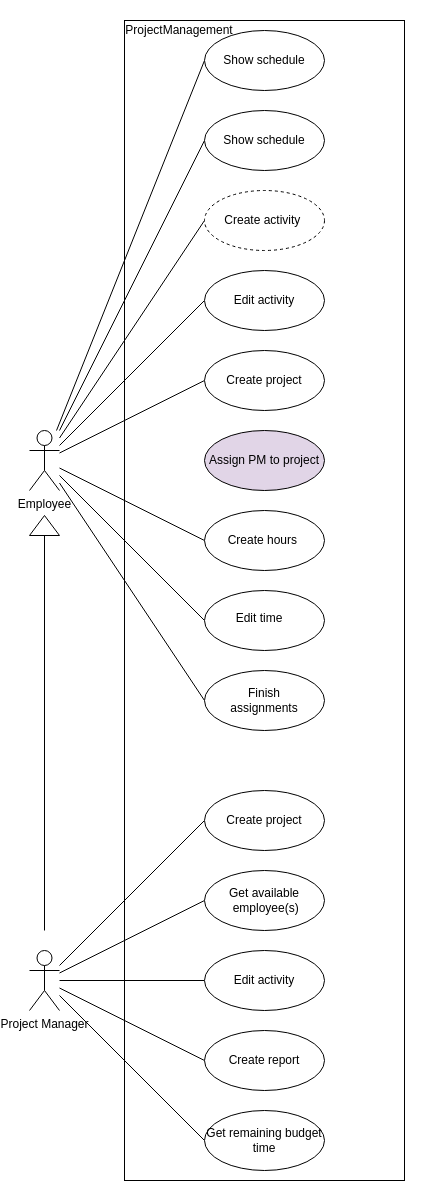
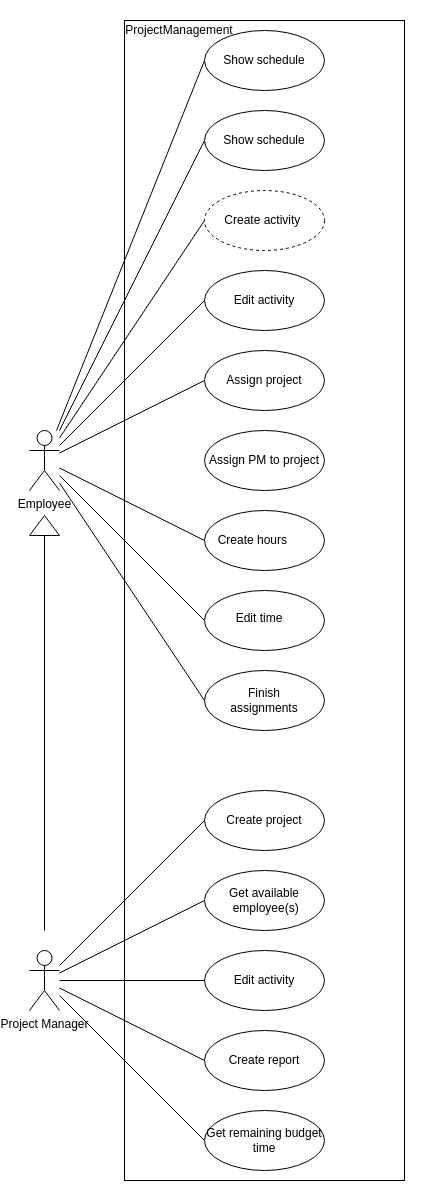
node "Create project": label "Create project" -> "Assign project"
node "Assign PM to project": fillcolor #e1d5e7 -> #ffffff
node "Create hours": moved (265, 541) -> (255, 541)
